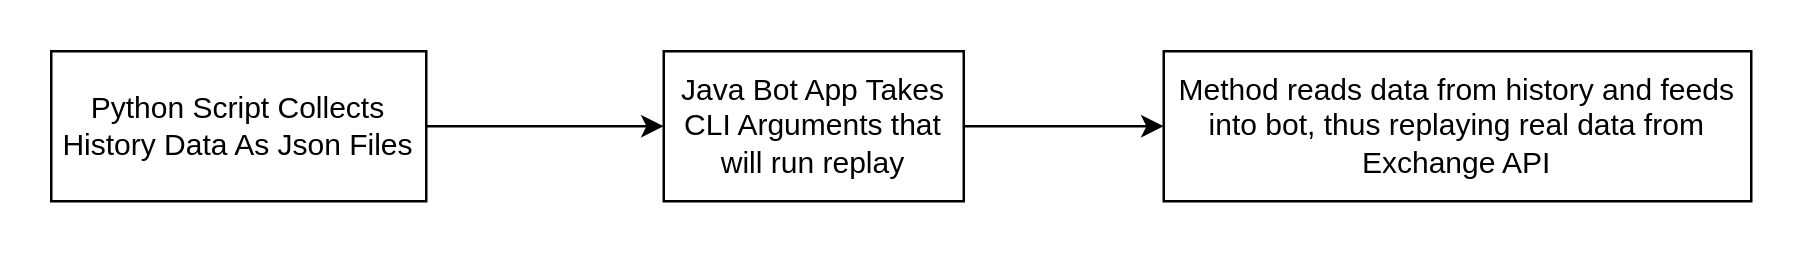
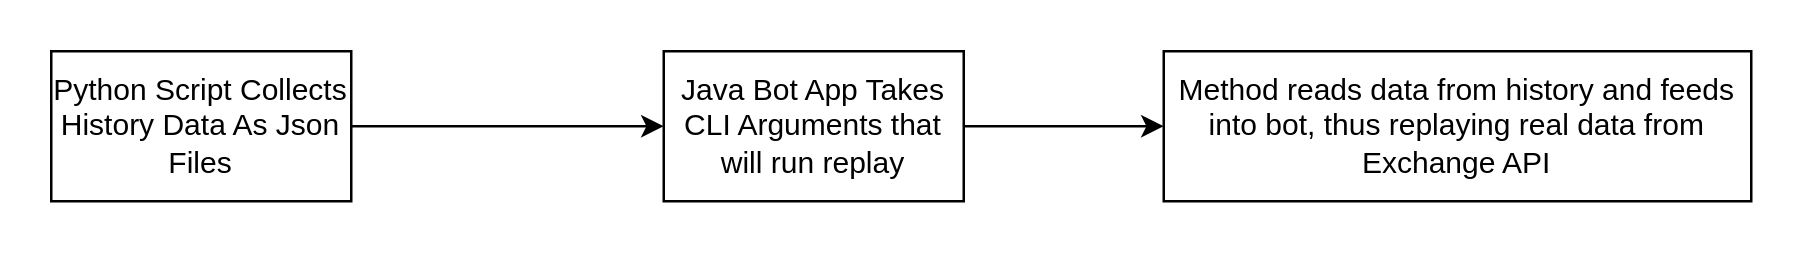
node "Python Script Collects History Data As Json Files": size 375x150 -> 300x150
